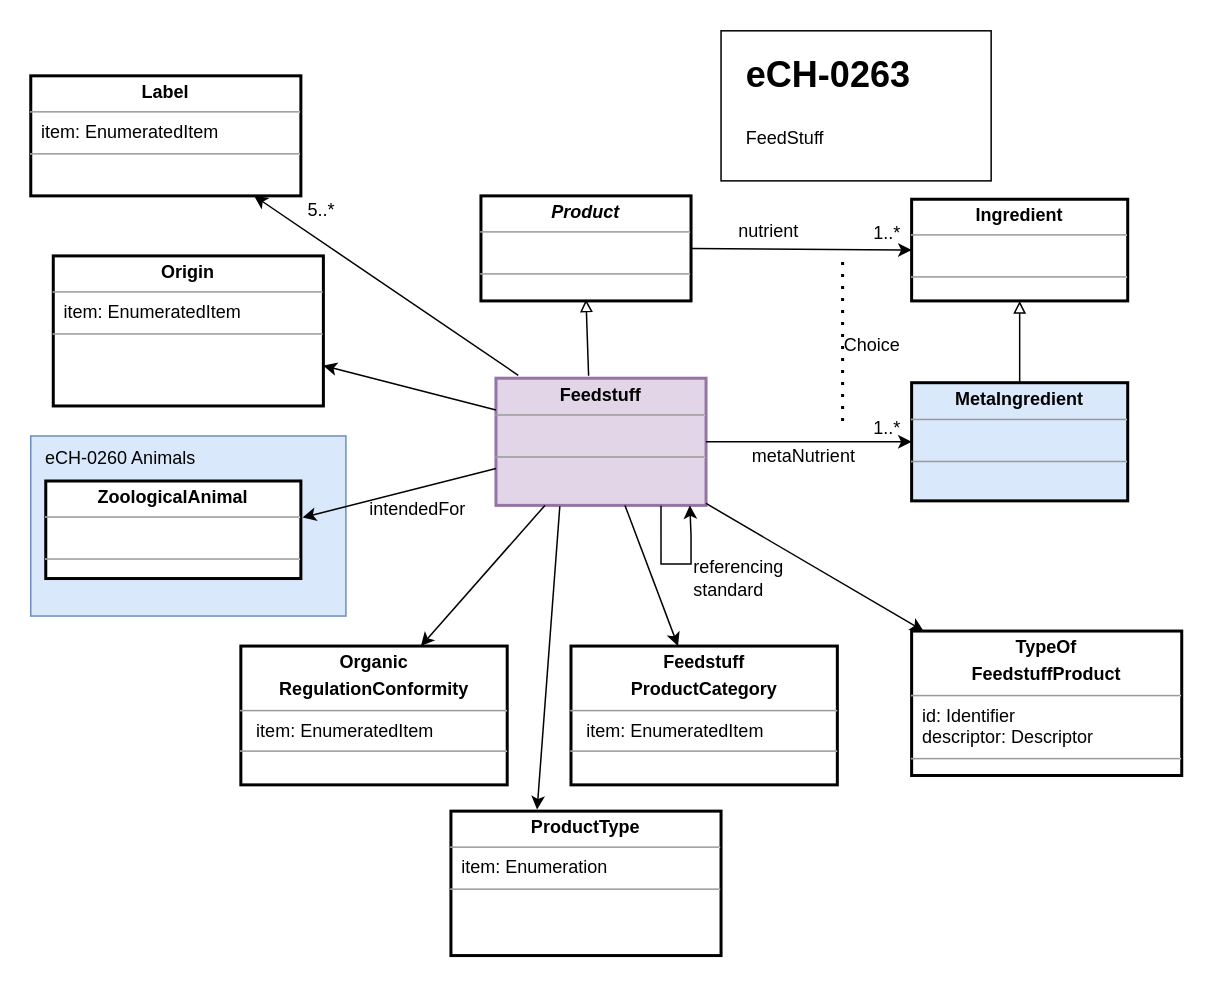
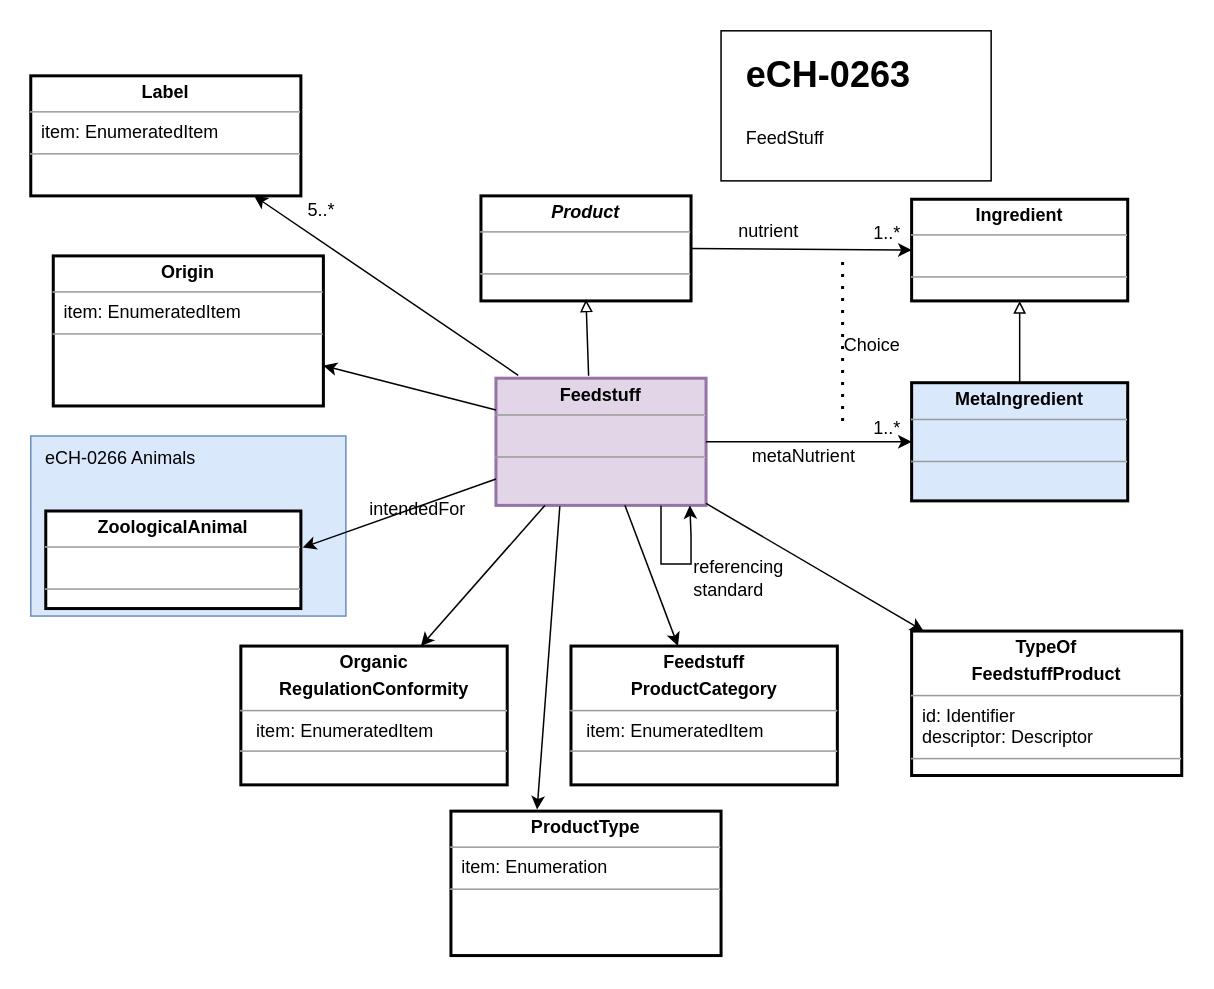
node "eCH-0260 Animals": label "eCH-0260 Animals" -> "eCH-0266 Animals"
node "ZoologicalAnimal": moved (173, 530) -> (173, 560)
